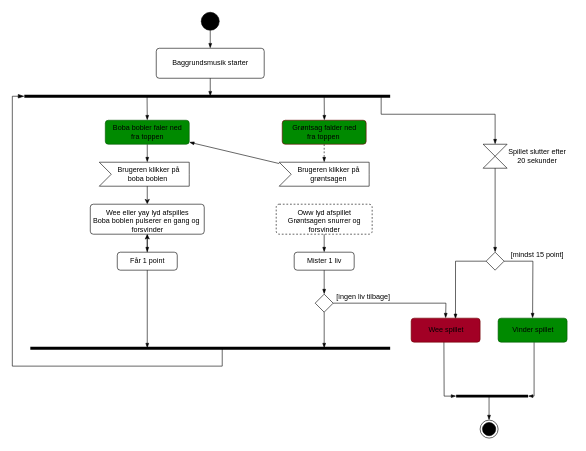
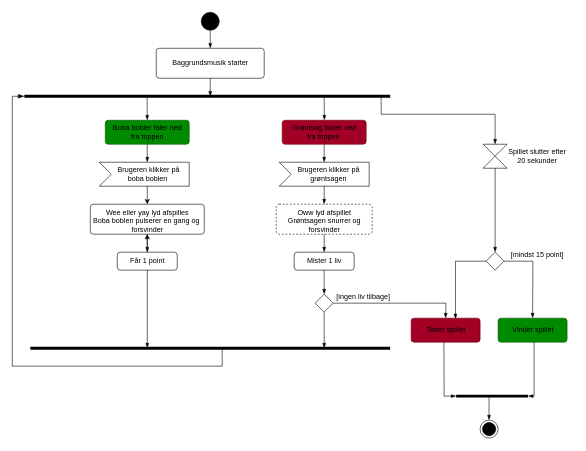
node "Grøntsag falder ned fra toppen": fillcolor #008a00 -> #a20025
edge "Grøntsag falder ned fra toppen" -> "Brugeren klikker på grøntsagen": style dashed -> solid
edge "Brugeren klikker på grøntsagen" -> "Boba bobler faler ned fra toppen": now "Brugeren klikker på grøntsagen" -> "Oww lyd afspillet Grøntsagen snurrer og forsvinder"
node "Wee spillet": label "Wee spillet" -> "Taber spillet"
